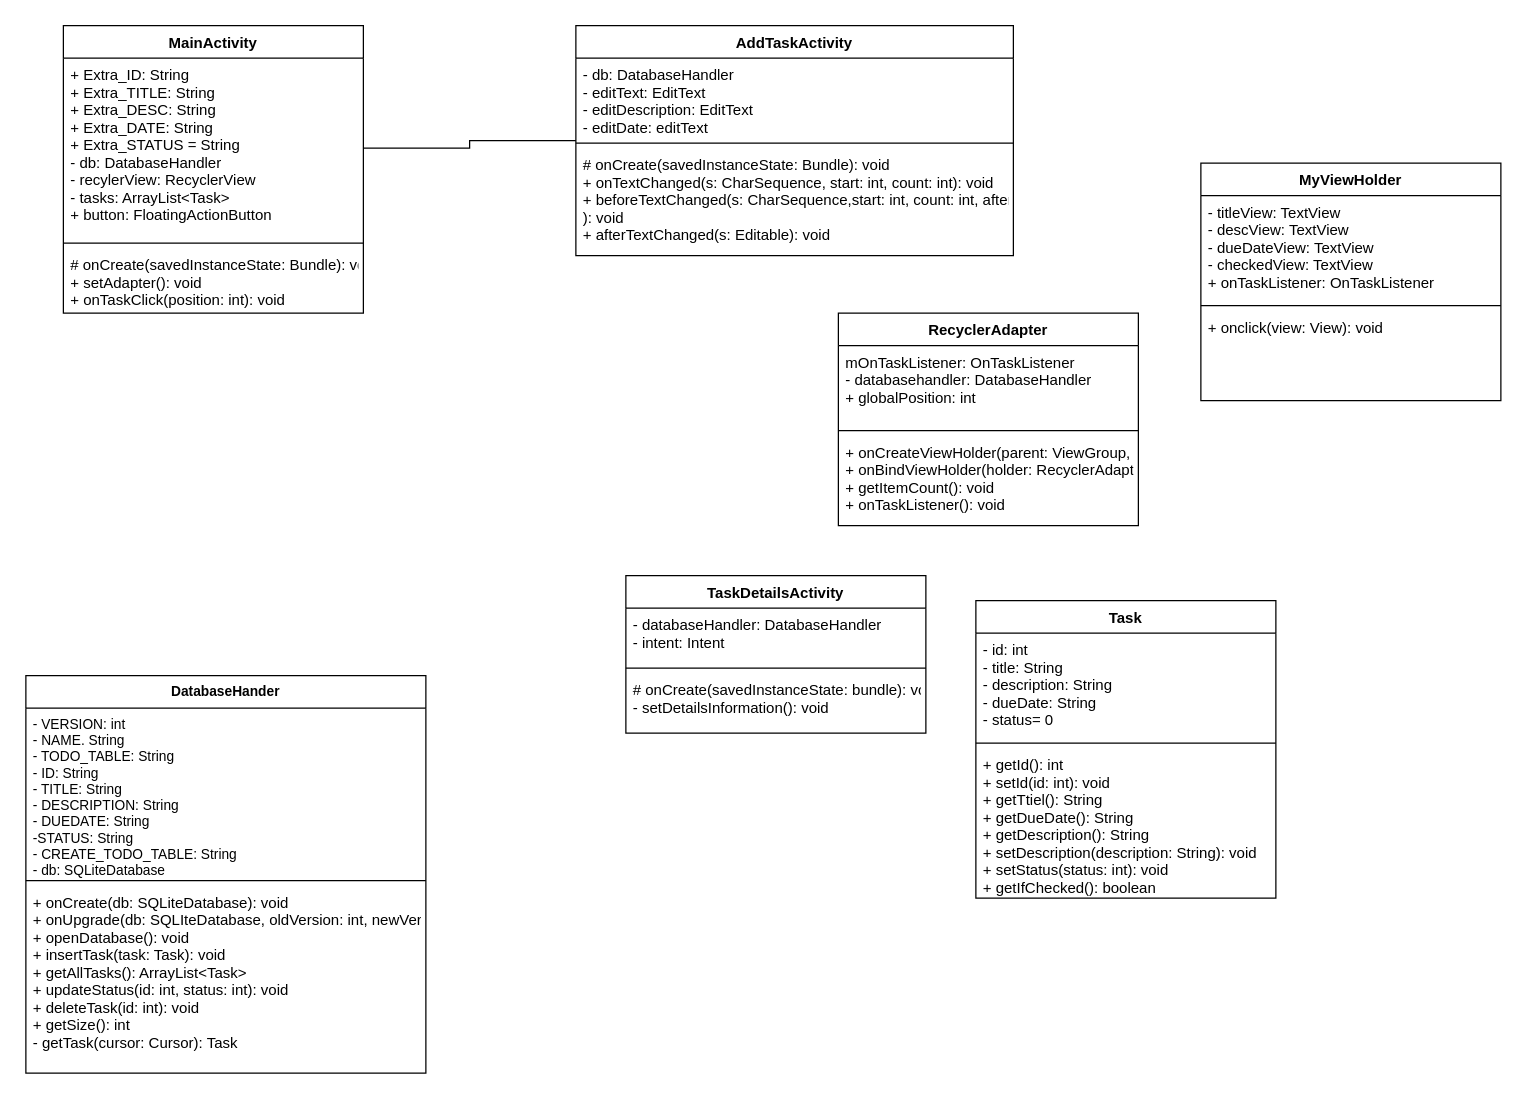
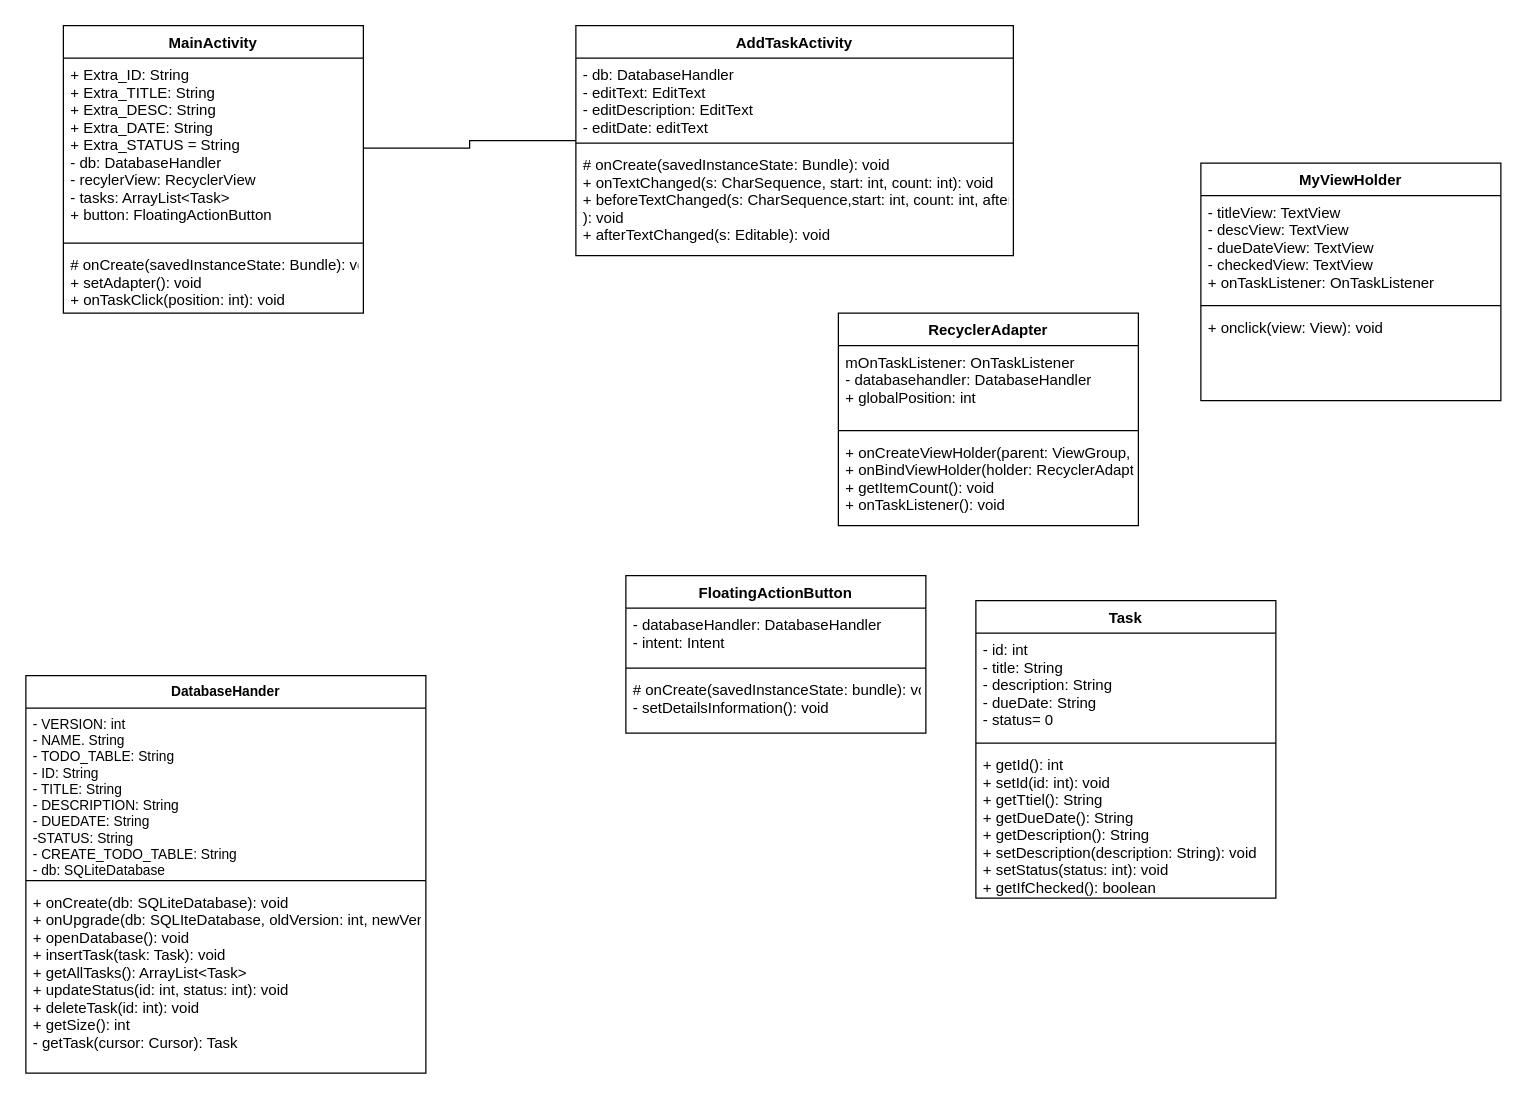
node "TaskDetailsActivity": label "TaskDetailsActivity" -> "FloatingActionButton"
